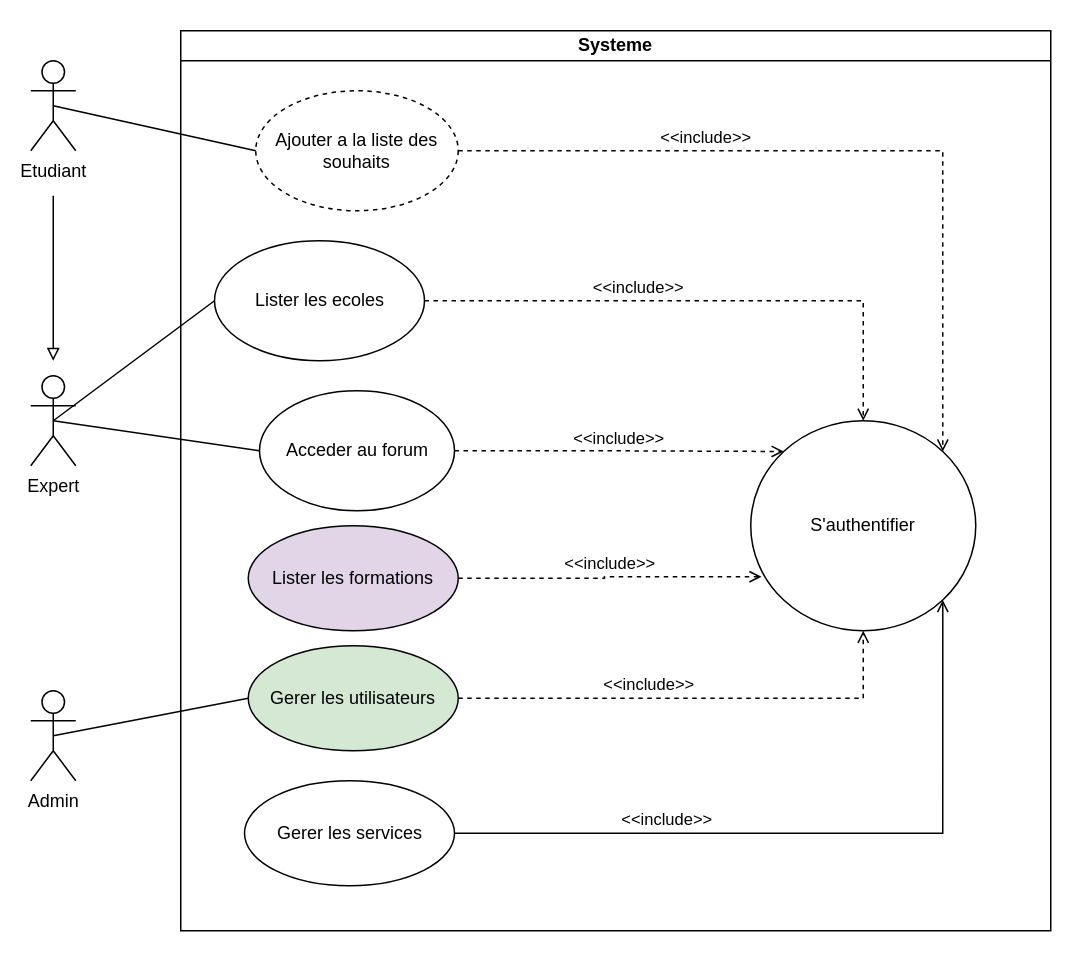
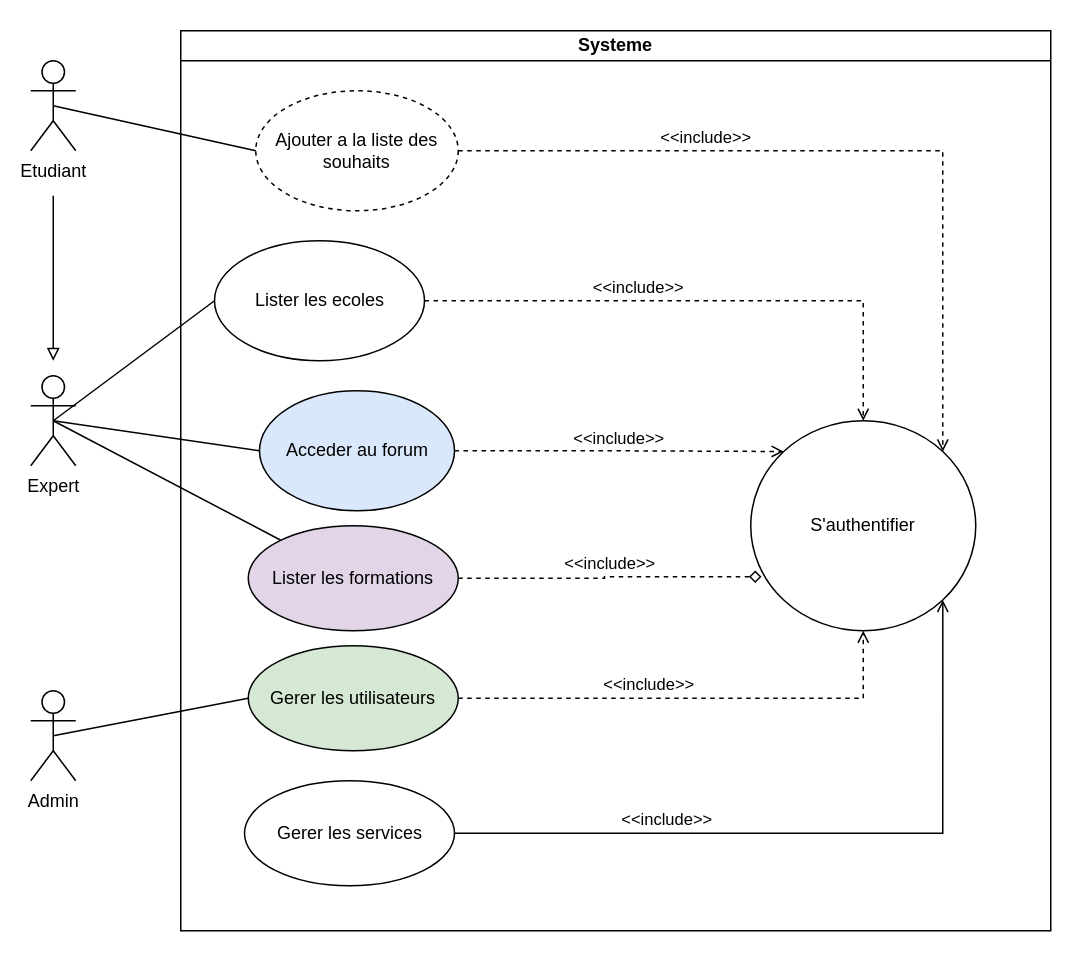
node "Acceder au forum": fillcolor #ffffff -> #dae8fc
edge "Expert" -- "Lister les formations": added
edge "Lister les formations" -> "S'authentifier": arrowhead open -> diamond
